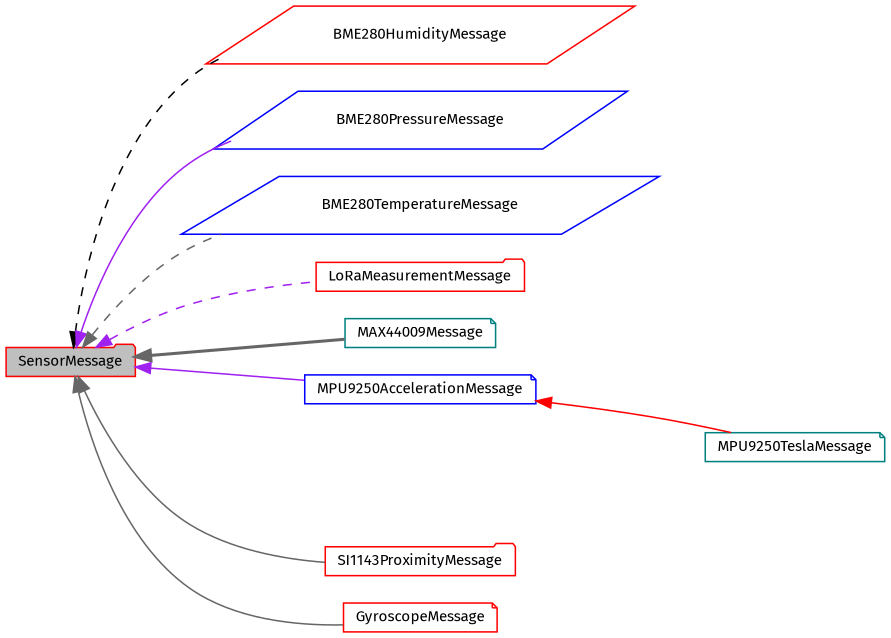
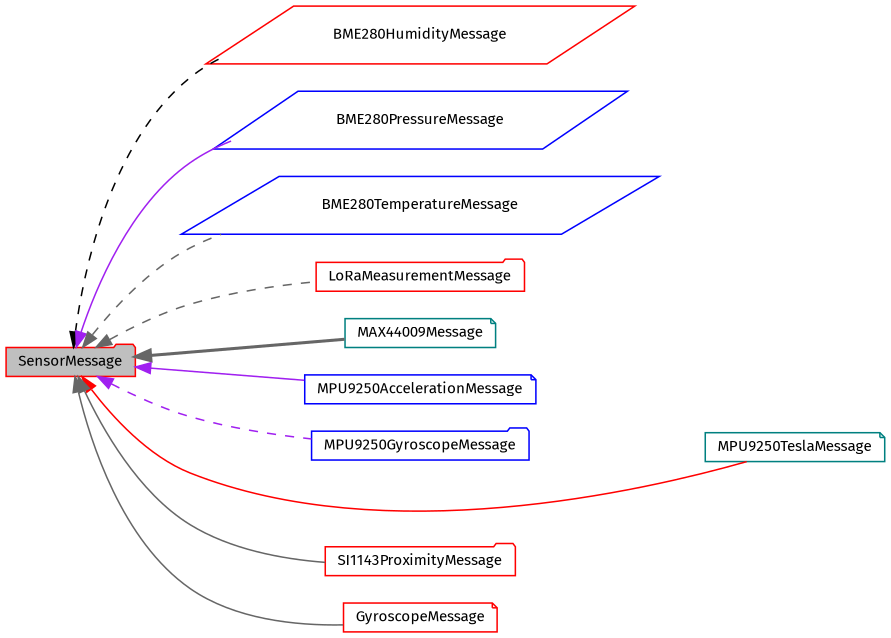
edge "LoRaMeasurementMessage" -> "SensorMessage": color purple -> gray40
edge "MPU9250TeslaMessage" -> "MPU9250AccelerationMessage": now "MPU9250TeslaMessage" -> "SensorMessage"
node "MPU9250GyroscopeMessage": added
